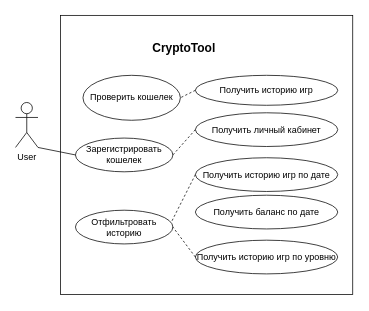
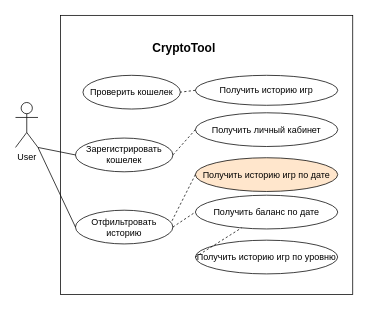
node "Проверить кошелек": size 98x45 -> 98x34
node "Получить историю игр по дате": fillcolor #ffffff -> #ffe6cc
edge "User" -- "Отфильтровать историю": added
edge "Получить баланс по дате" -- "Отфильтровать историю": added
edge "Отфильтровать историю" -- "Получить историю игр по уровню": now "Получить баланс по дате" -- "Получить историю игр по уровню"
